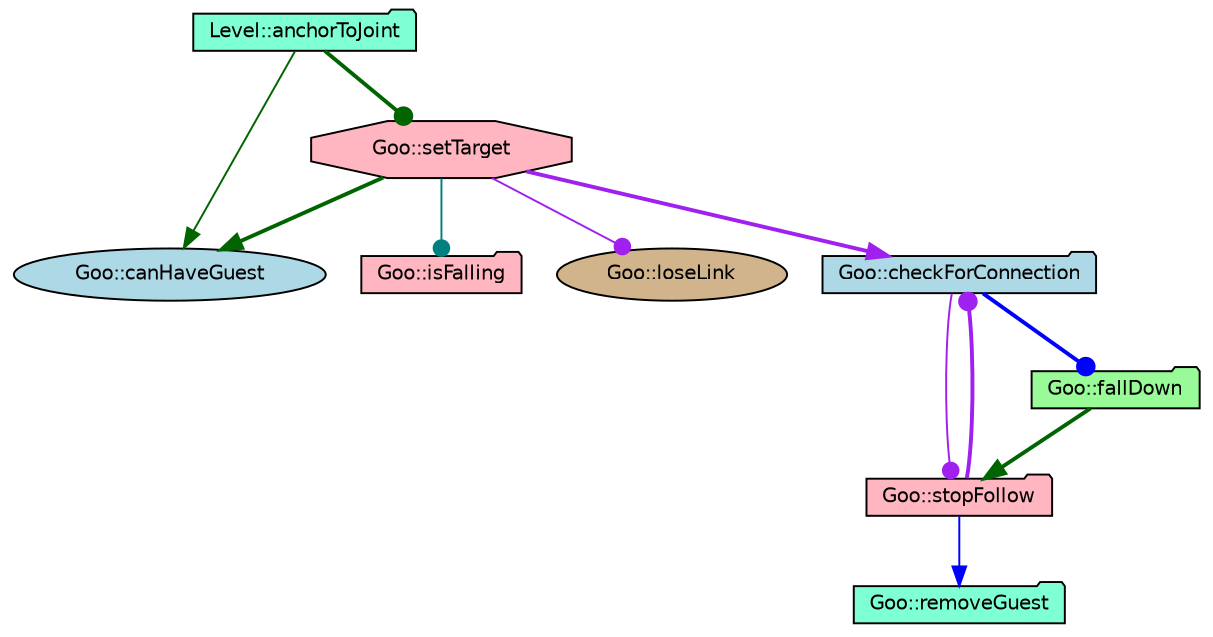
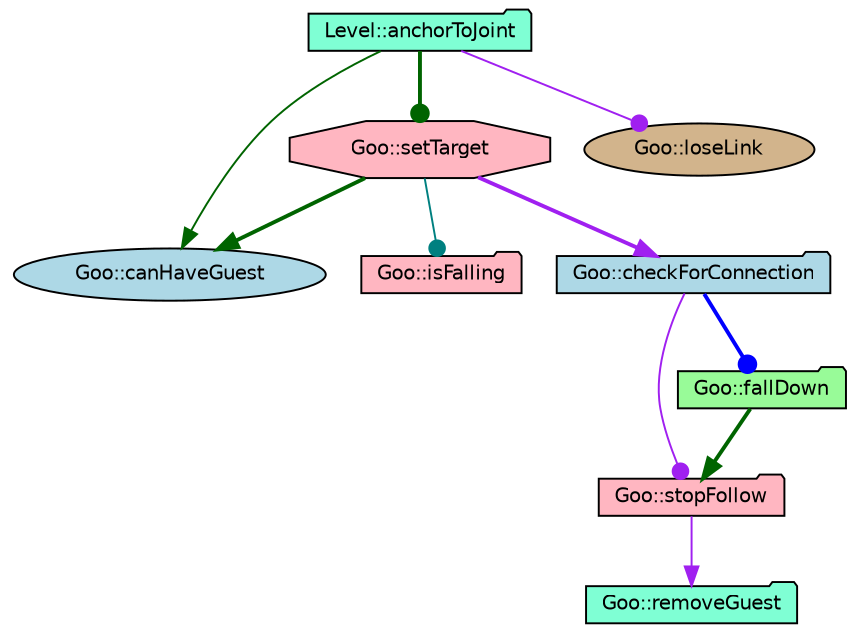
edge "Goo::setTarget" -> "Goo::loseLink": now "Level::anchorToJoint" -> "Goo::loseLink"
edge "Goo::stopFollow" -> "Goo::checkForConnection": removed
edge "Goo::stopFollow" -> "Goo::removeGuest": color blue -> purple
